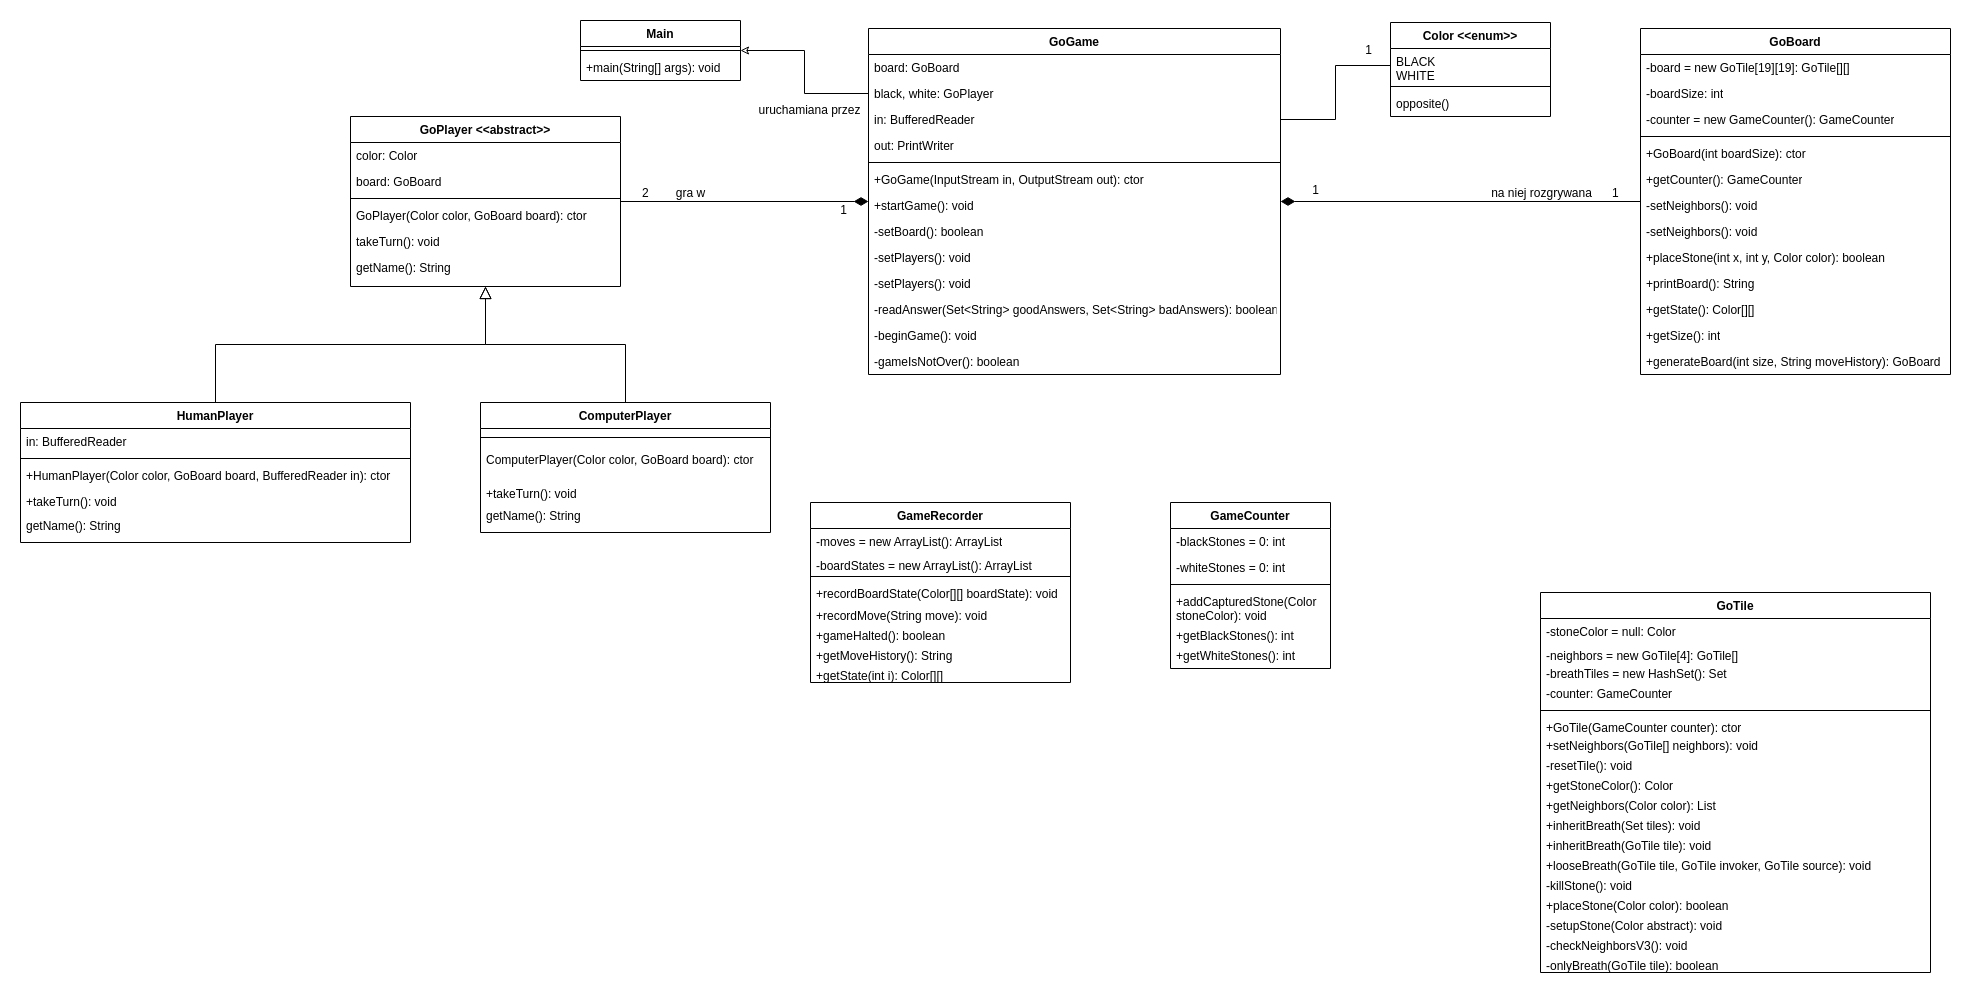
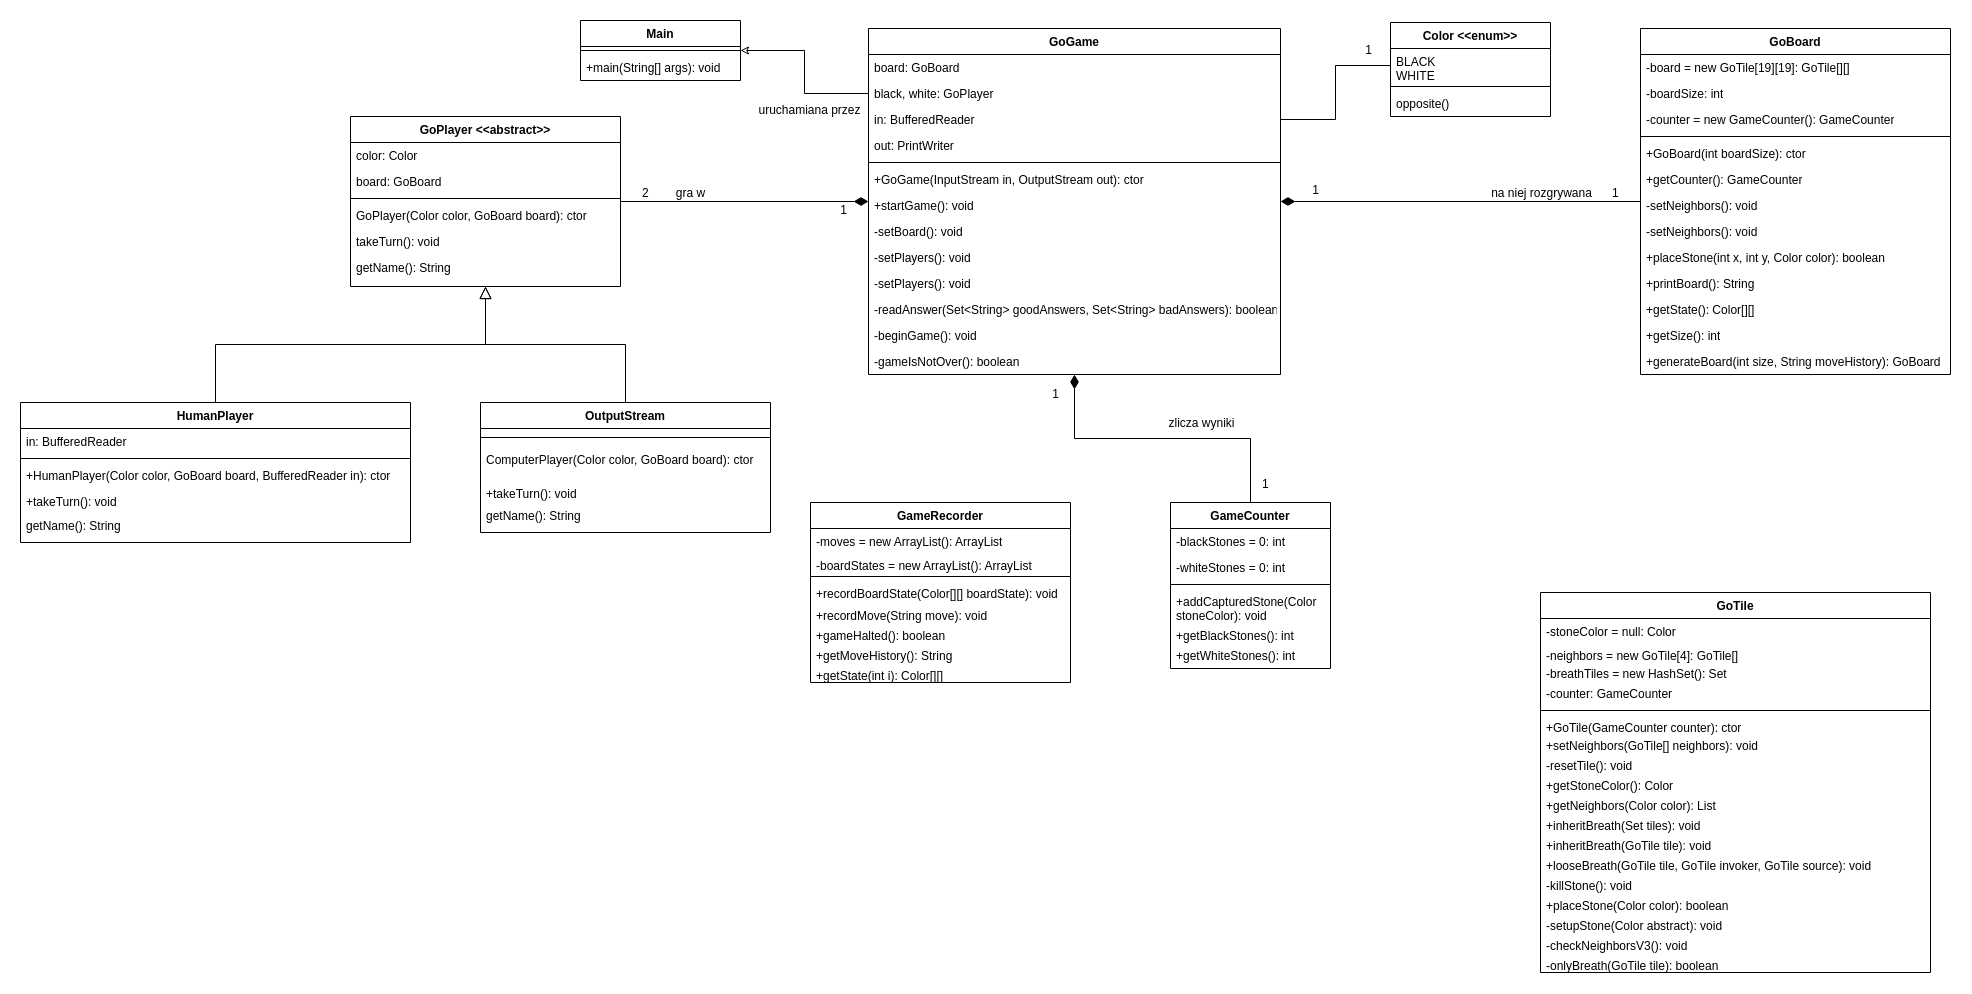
node "-setBoard(): boolean": label "-setBoard(): boolean" -> "-setBoard(): void"
node "ComputerPlayer": label "ComputerPlayer" -> "OutputStream"
edge "GameCounter" -> "GoGame": added, labels "1", "zlicza wyniki", "1"
